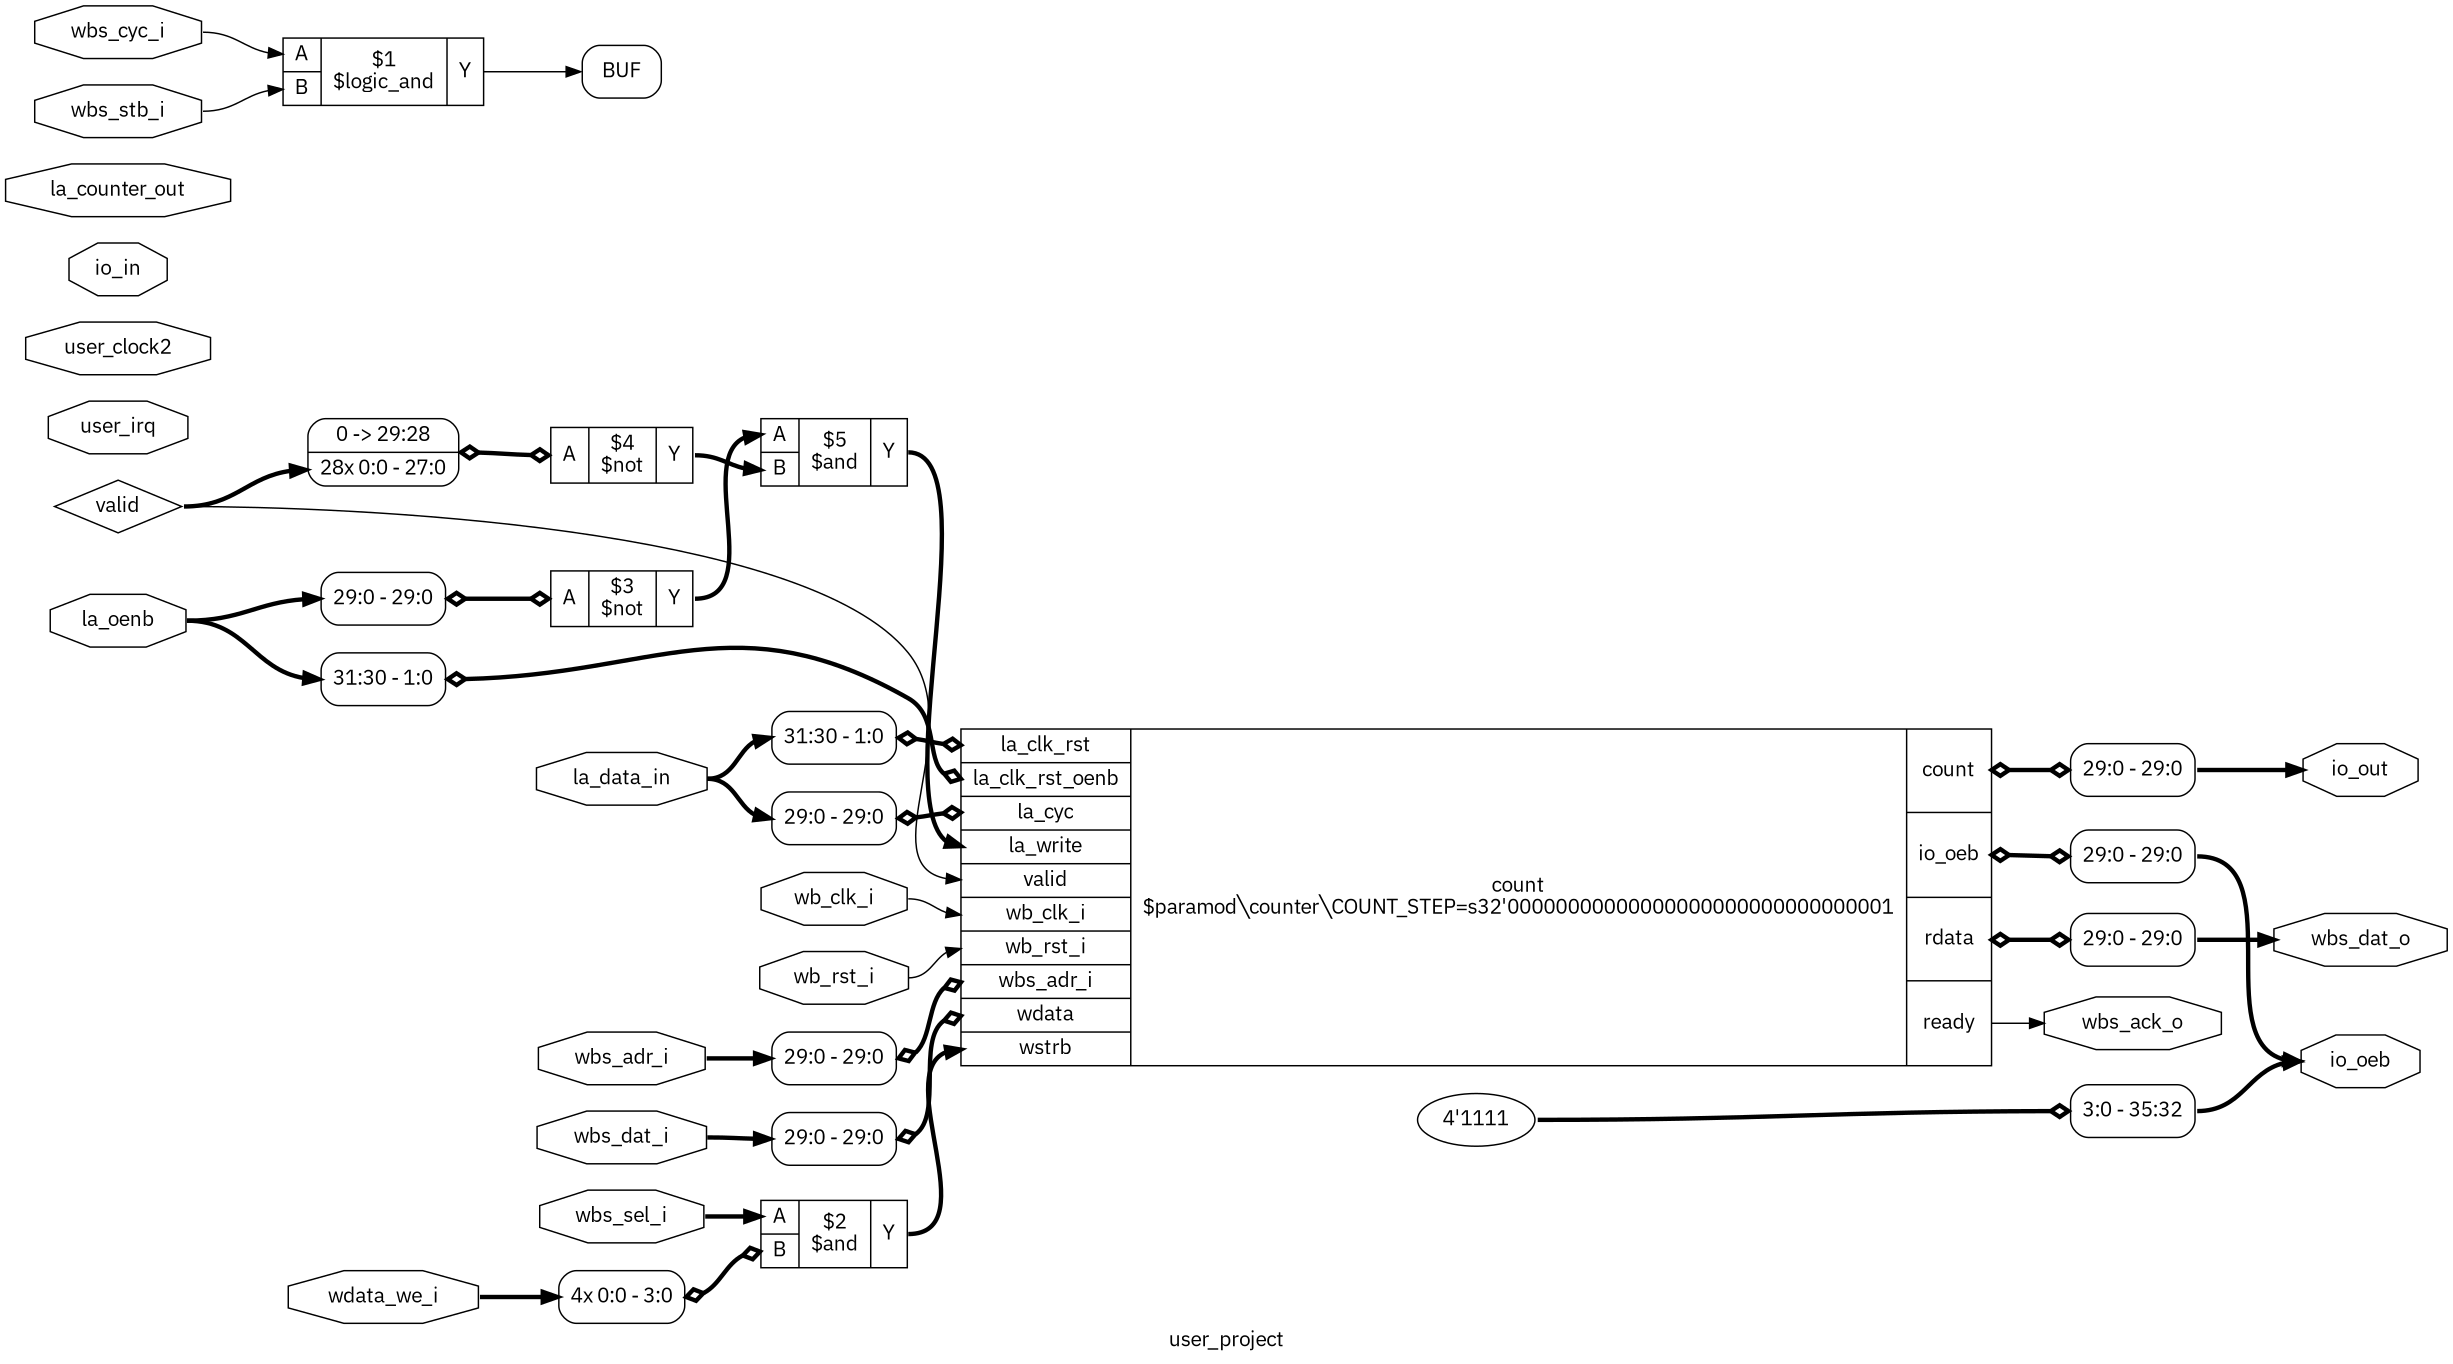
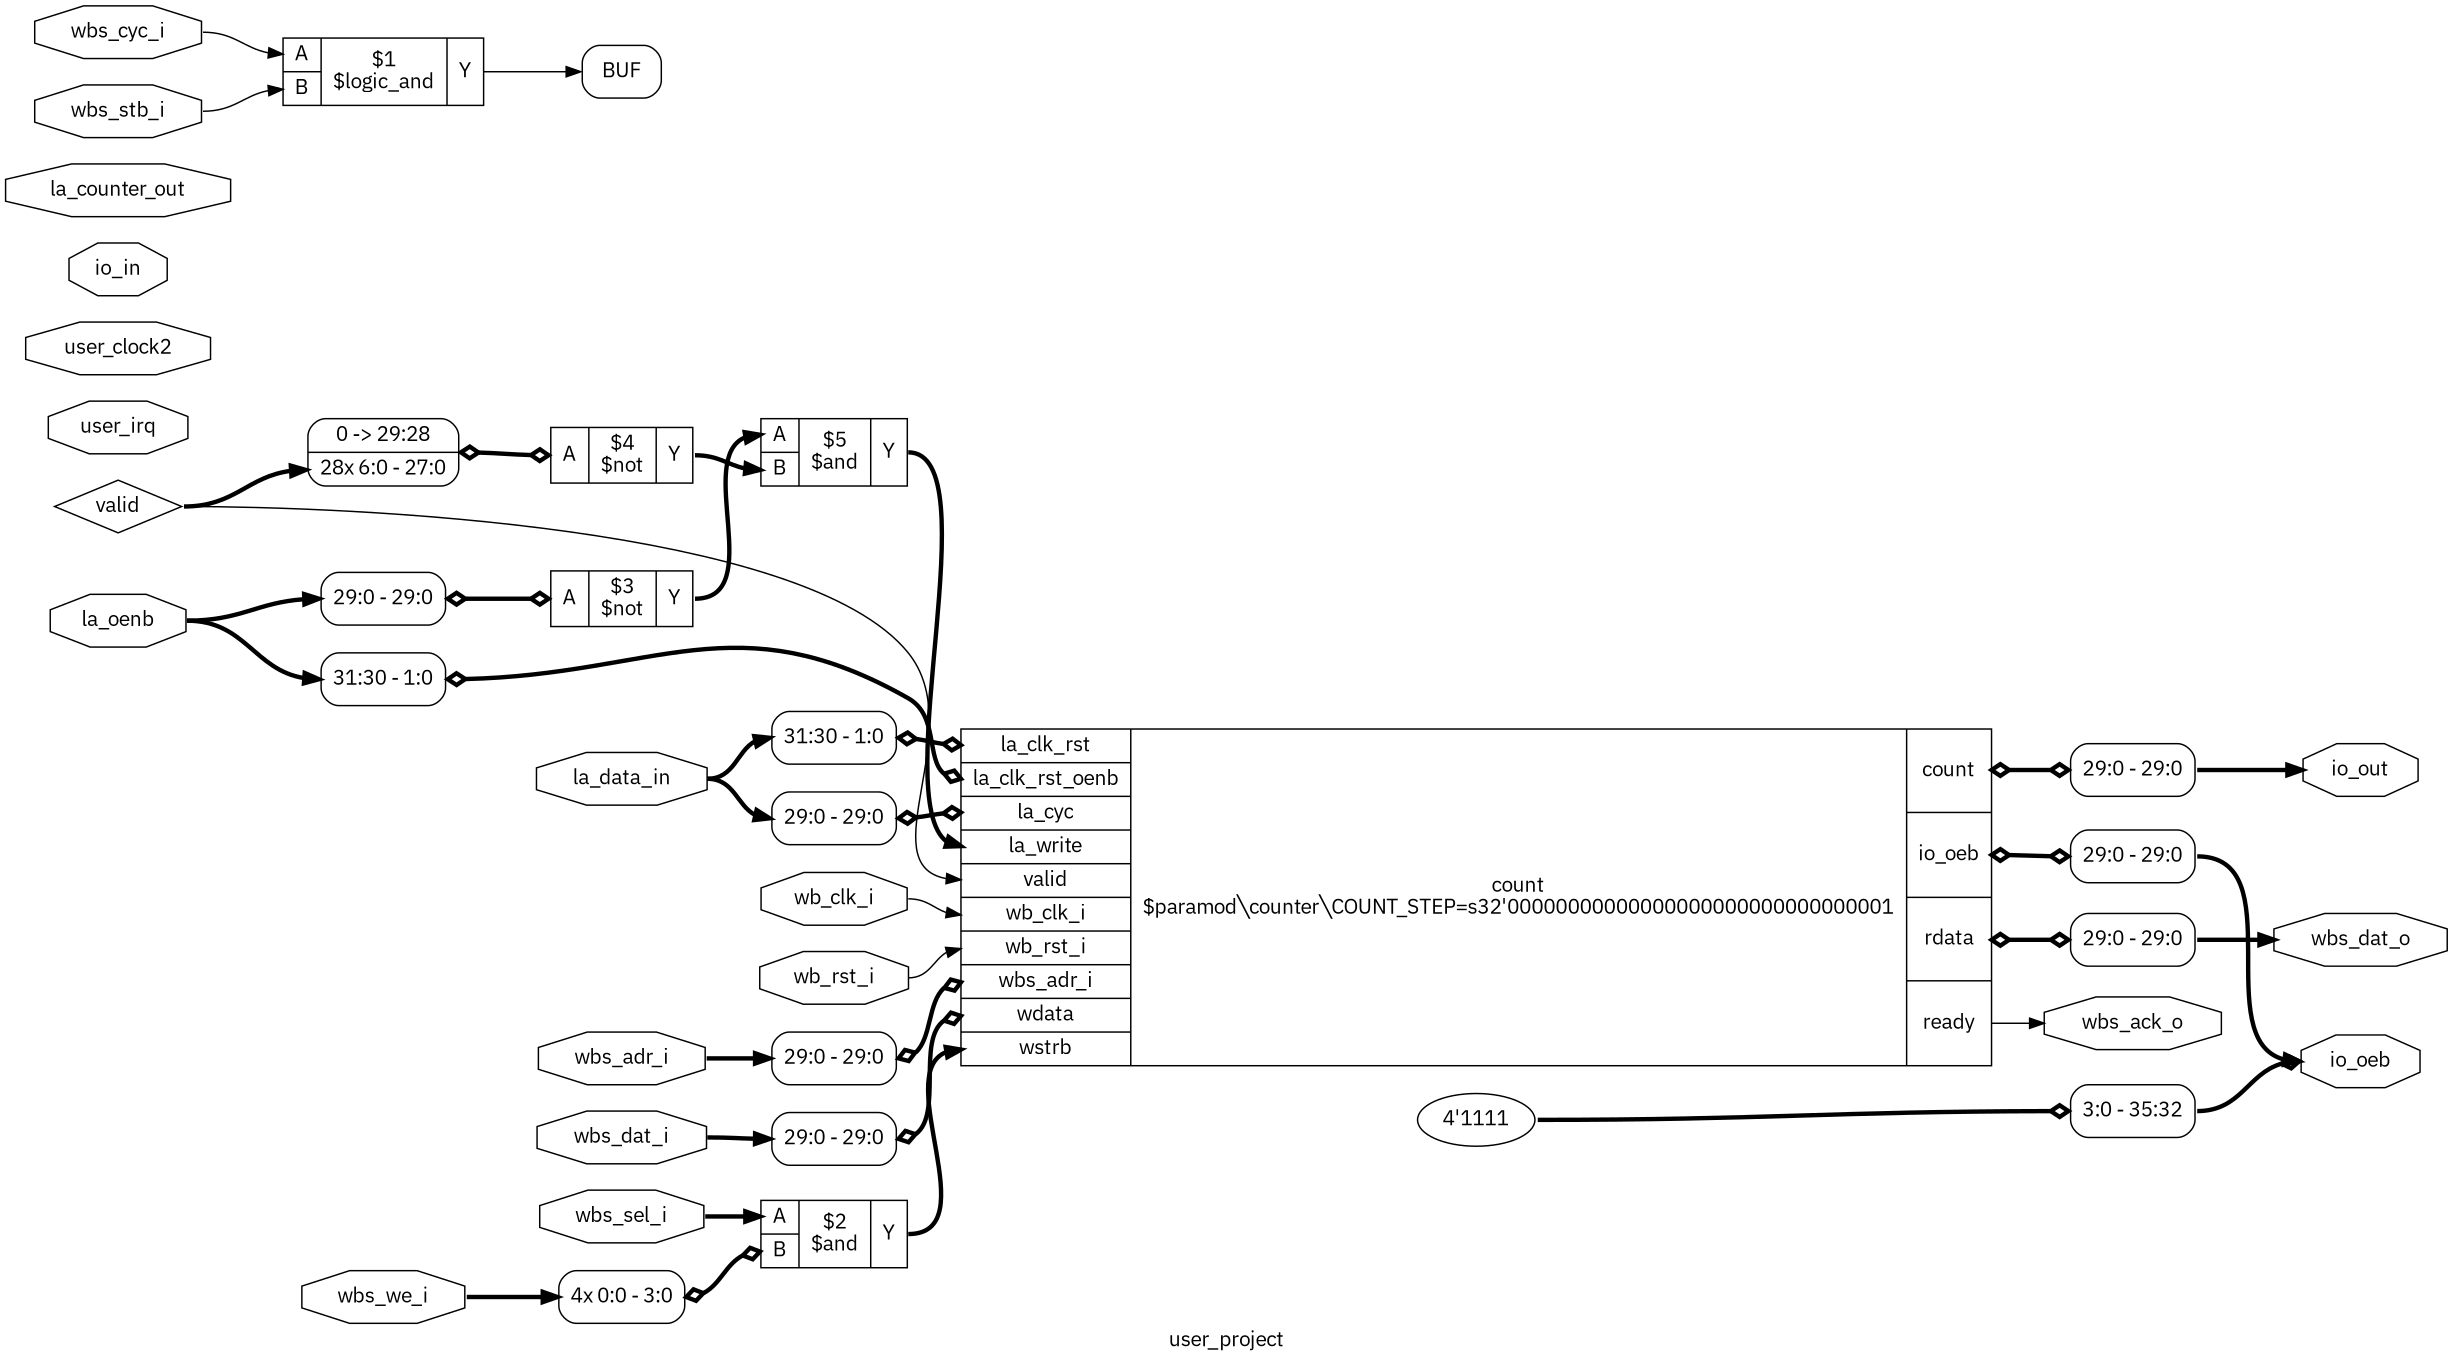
node "0 -> 29:28": text "28x 0:0 - 27:0" -> "28x 6:0 - 27:0"
edge "3:0 - 35:32" -> "io_oeb": arrowhead normal -> odiamond
node "wdata_we_i": label "wdata_we_i" -> "wbs_we_i"
